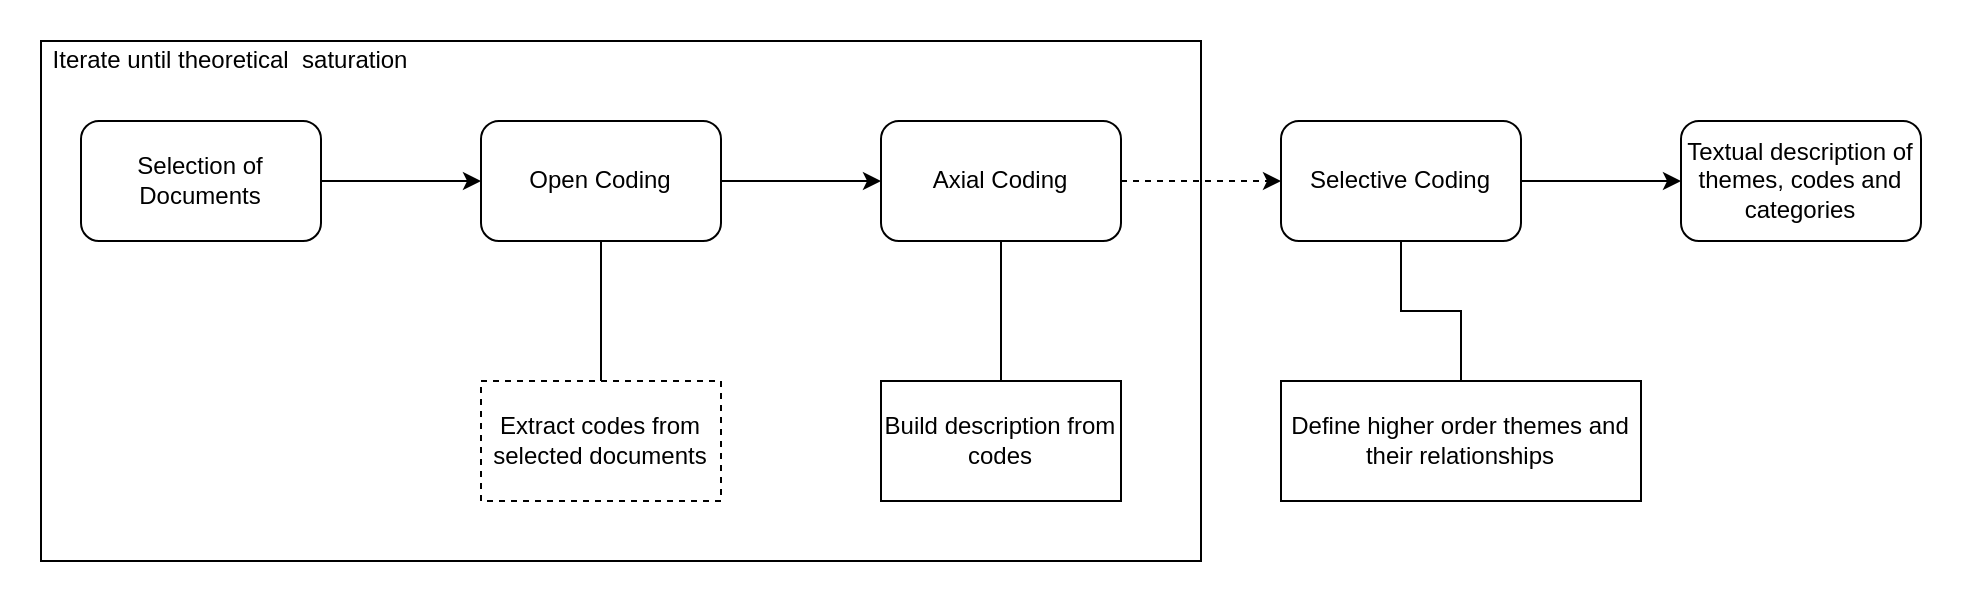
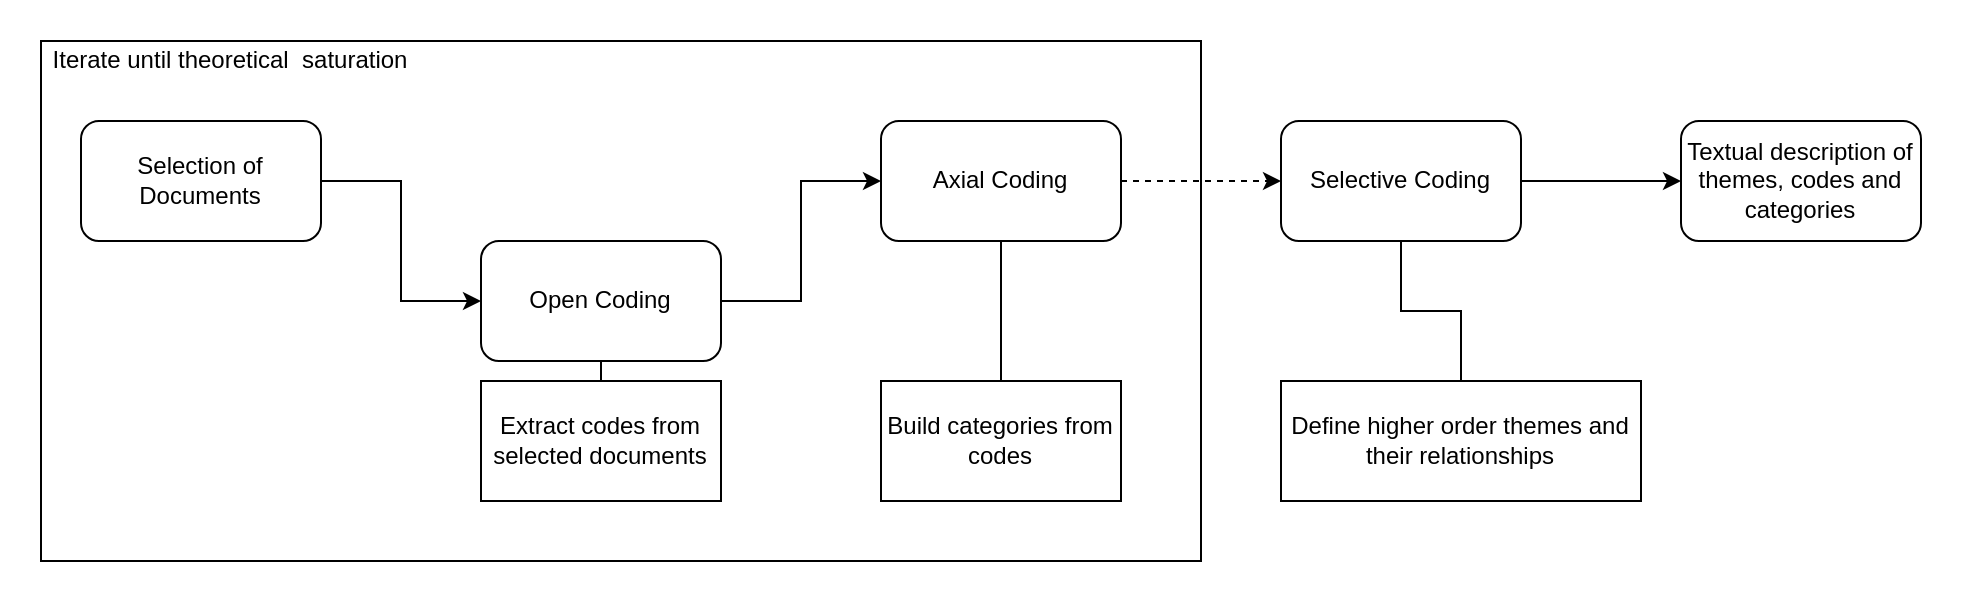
node "Open Coding": moved (601, 181) -> (601, 301)
node "Extract codes from selected documents": style dashed -> solid
node "Build description from codes": label "Build description from codes" -> "Build categories from codes"
